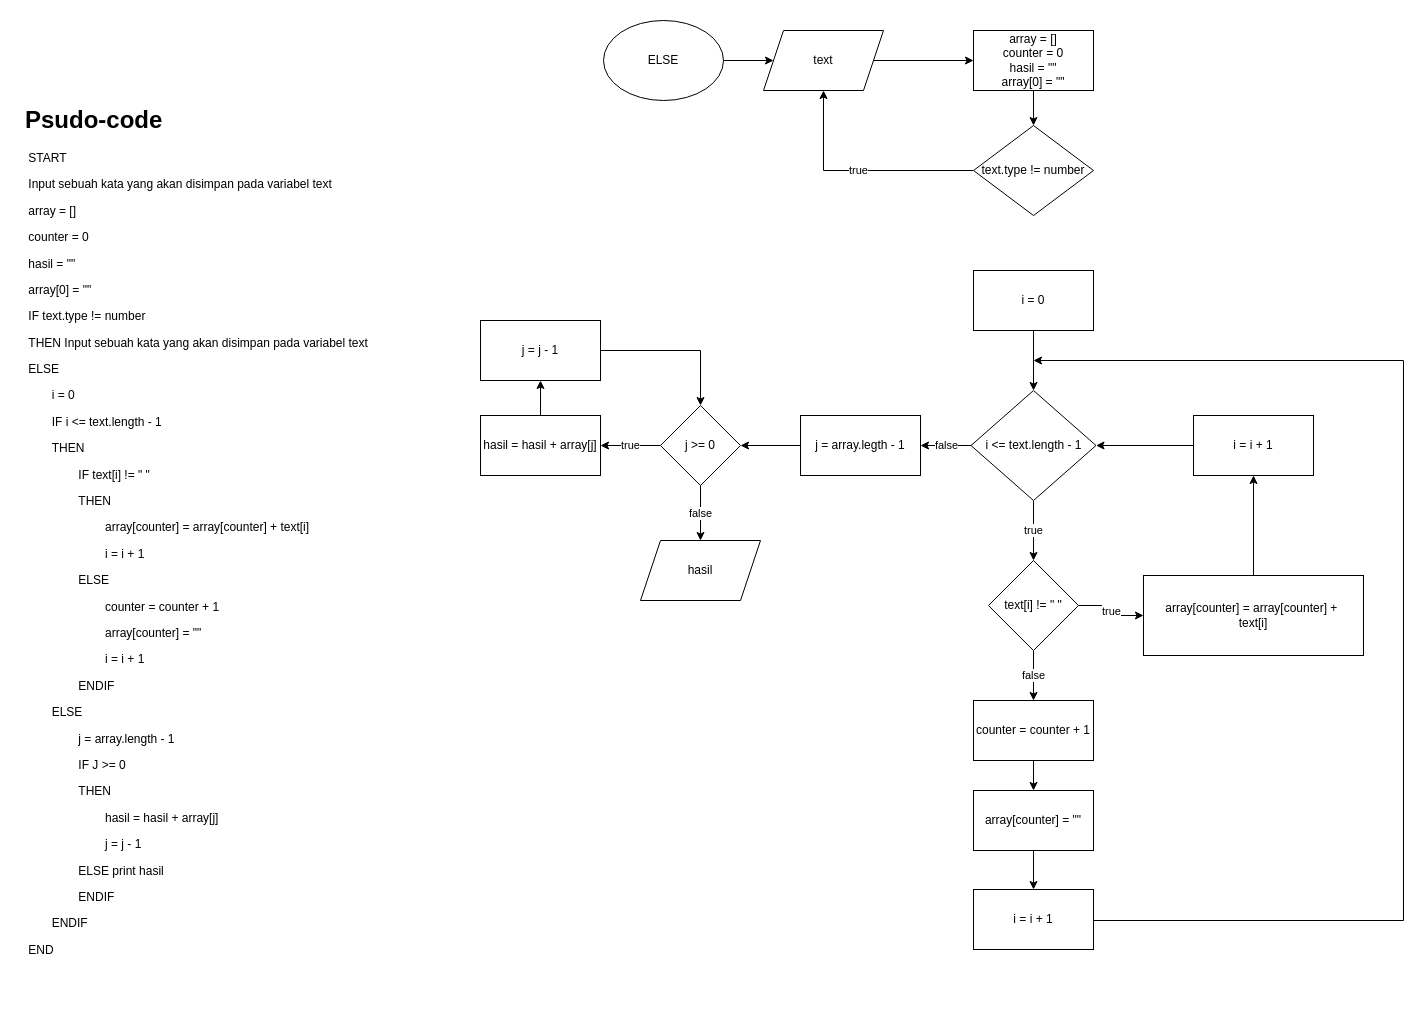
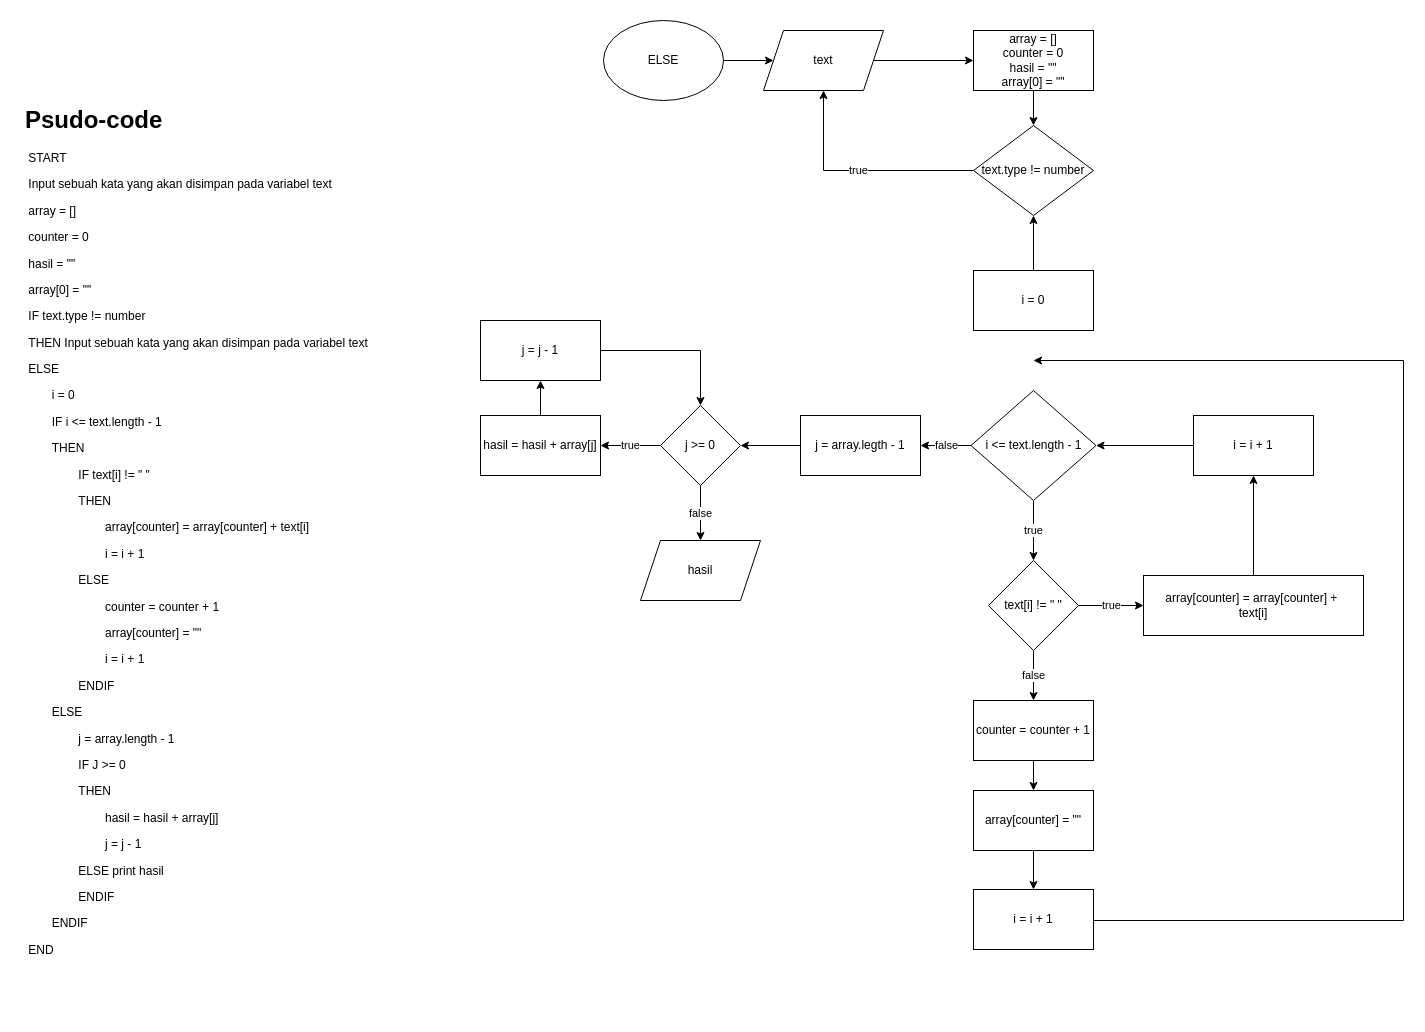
edge "i = 0" -> "i <= text.length - 1": now "i = 0" -> "text.type != number"
node "array[counter] = array[counter] + text[i]": size 220x80 -> 220x60
